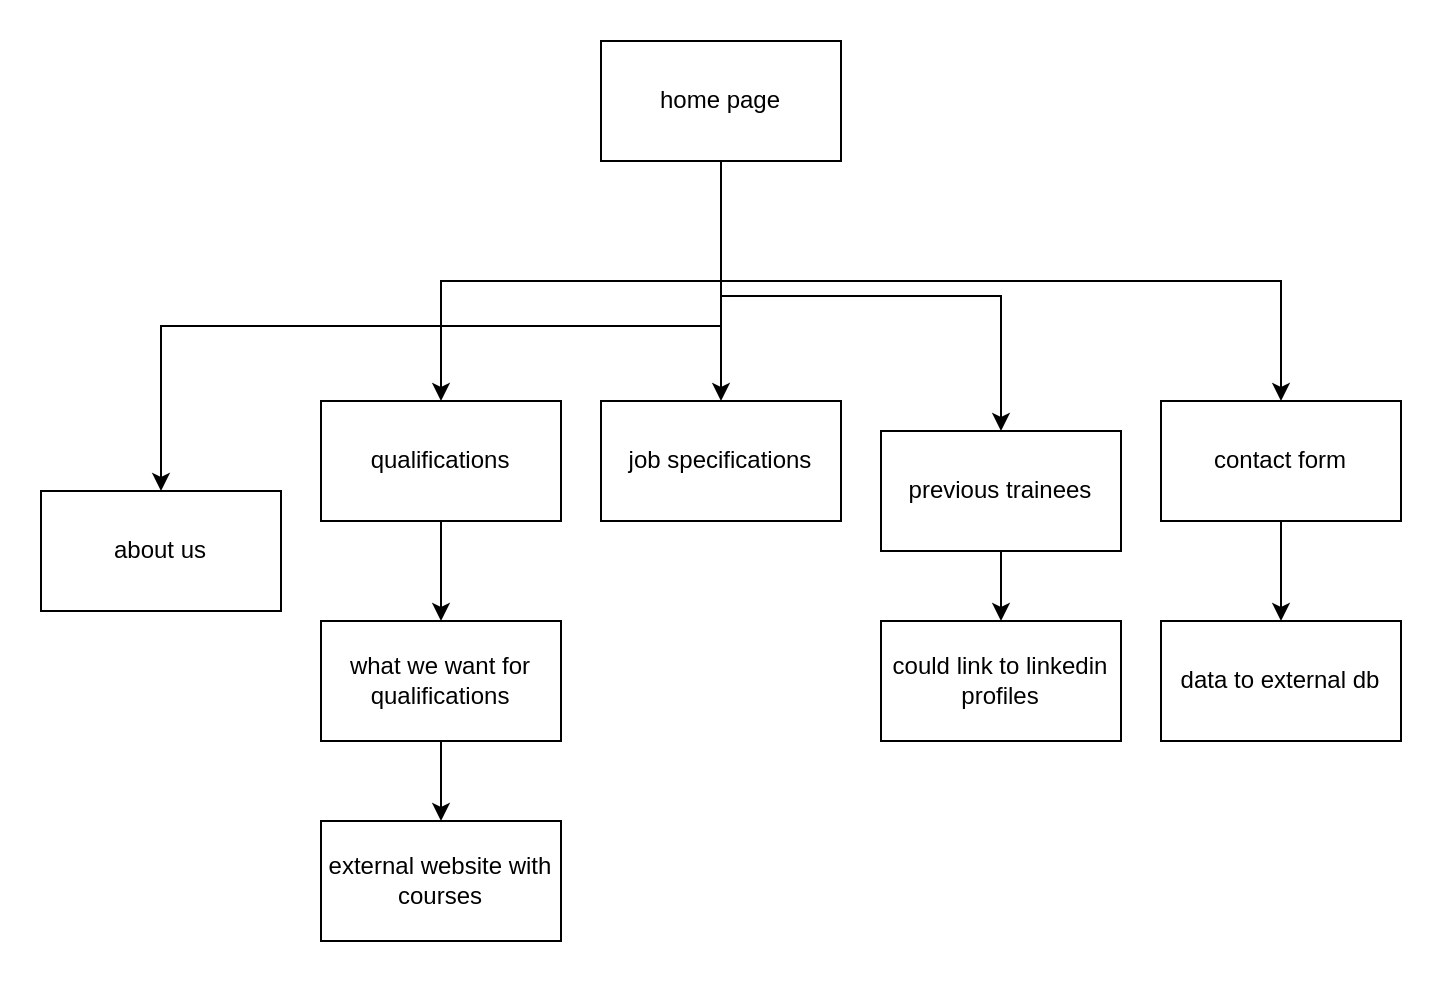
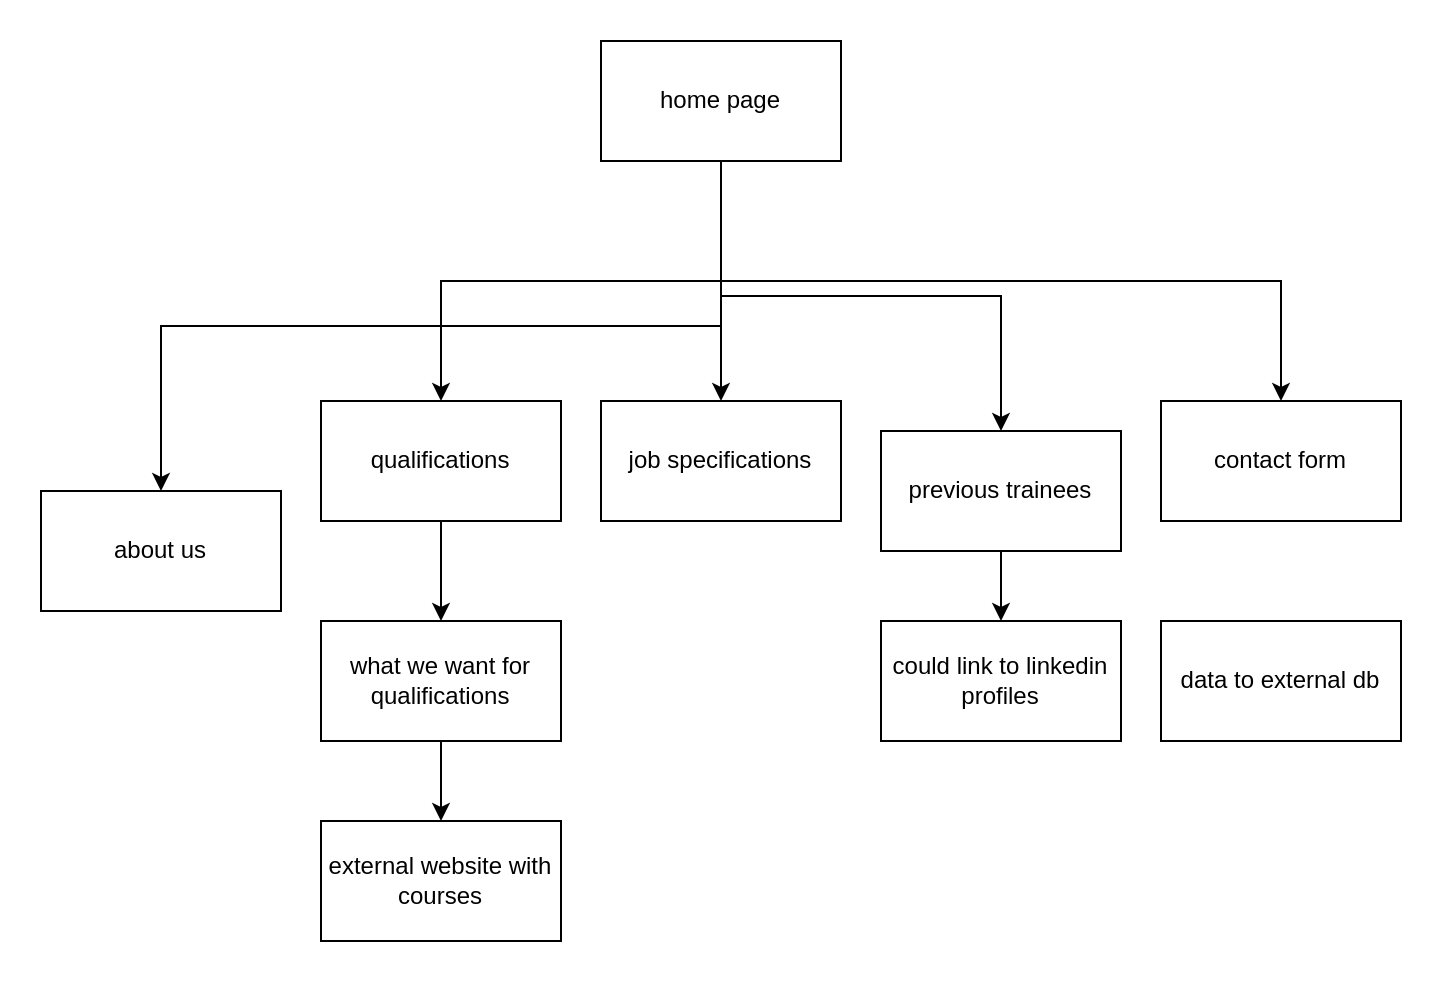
edge "contact form" -> "data to external db": removed
